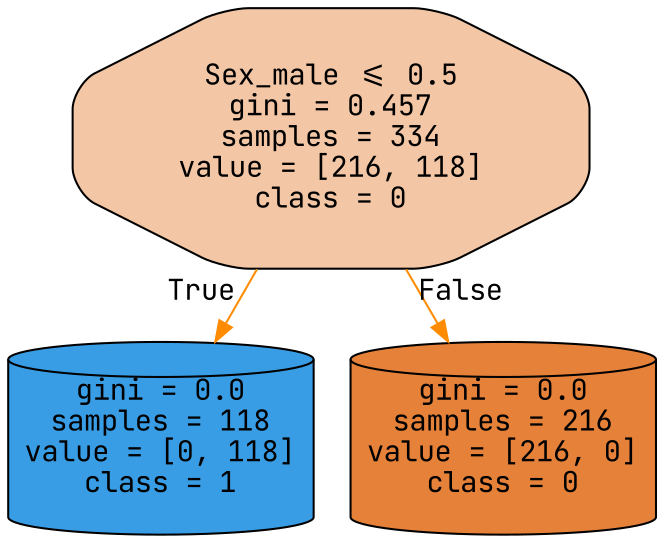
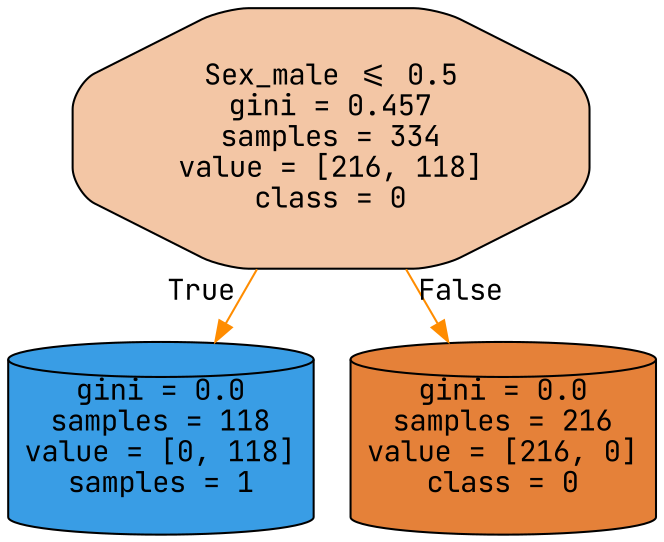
node "gini = 0.0 samples = 118 value = [0, 118] class = 1": label "gini = 0.0 samples = 118 value = [0, 118] class = 1" -> "gini = 0.0 samples = 118 value = [0, 118] samples = 1"
